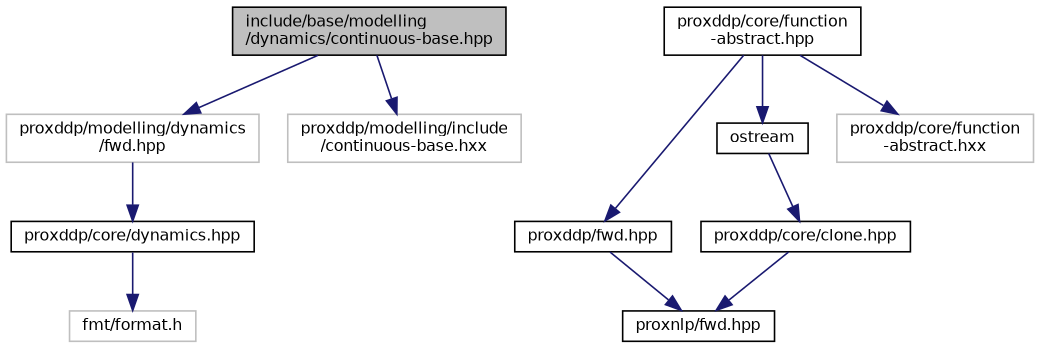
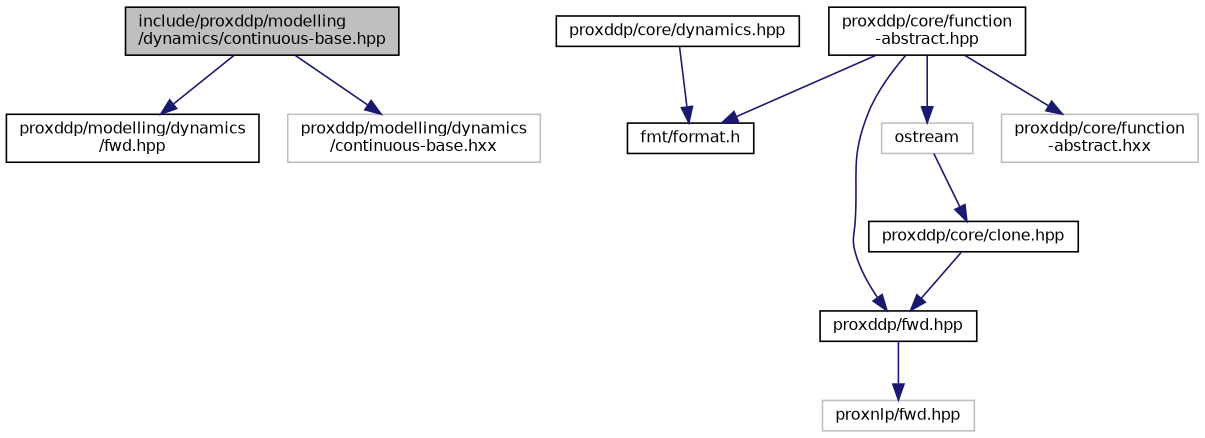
node "include/base/modelling /dynamics/continuous-base.hpp": label "include/base/modelling /dynamics/continuous-base.hpp" -> "include/proxddp/modelling /dynamics/continuous-base.hpp"
edge "proxddp/core/function -abstract.hpp" -> "fmt/format.h": added
node "proxddp/modelling/dynamics /fwd.hpp": color grey75 -> black
node "proxddp/modelling/include /continuous-base.hxx": label "proxddp/modelling/include /continuous-base.hxx" -> "proxddp/modelling/dynamics /continuous-base.hxx"
node "ostream": color black -> grey75
edge "proxddp/modelling/dynamics /fwd.hpp" -> "proxddp/core/dynamics.hpp": removed
edge "proxddp/core/clone.hpp" -> "proxnlp/fwd.hpp": now "proxddp/core/clone.hpp" -> "proxddp/fwd.hpp"
node "fmt/format.h": color grey75 -> black
node "proxnlp/fwd.hpp": color black -> grey75
